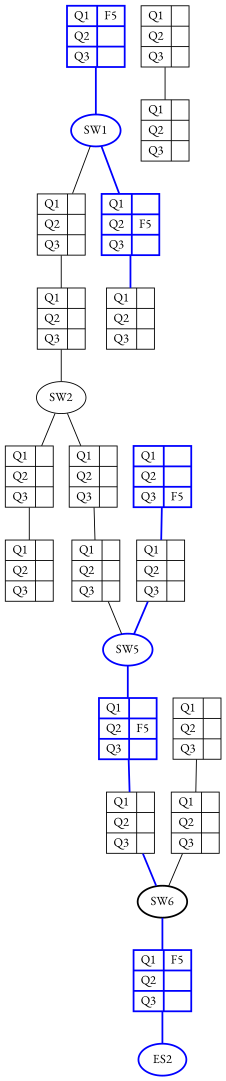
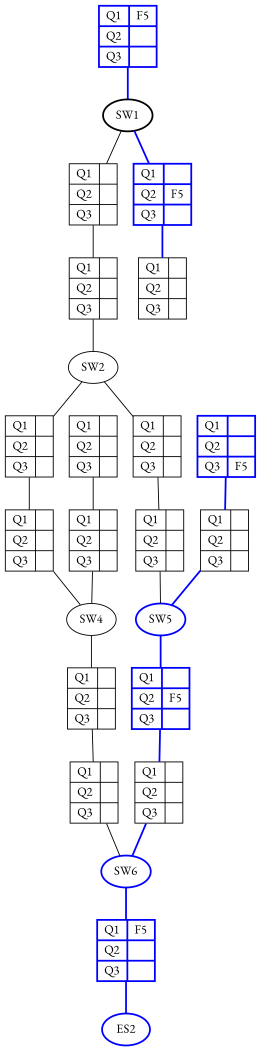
node "SW1": color blue -> black
node "SW4": added
node "SW6": color black -> blue
